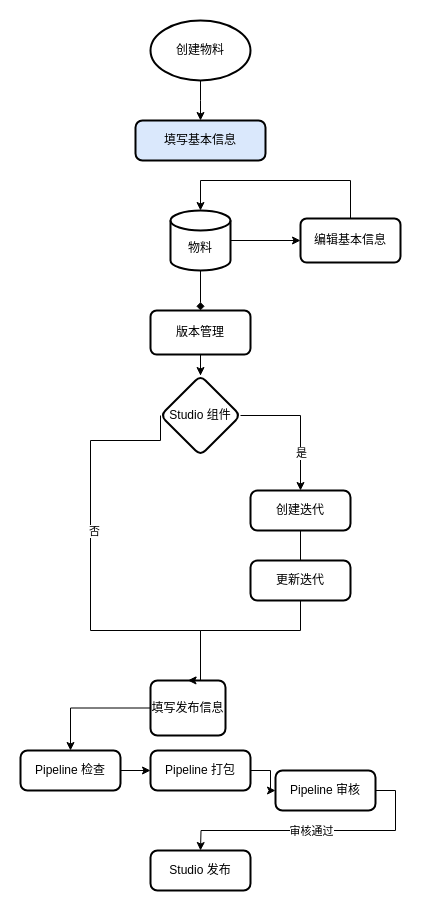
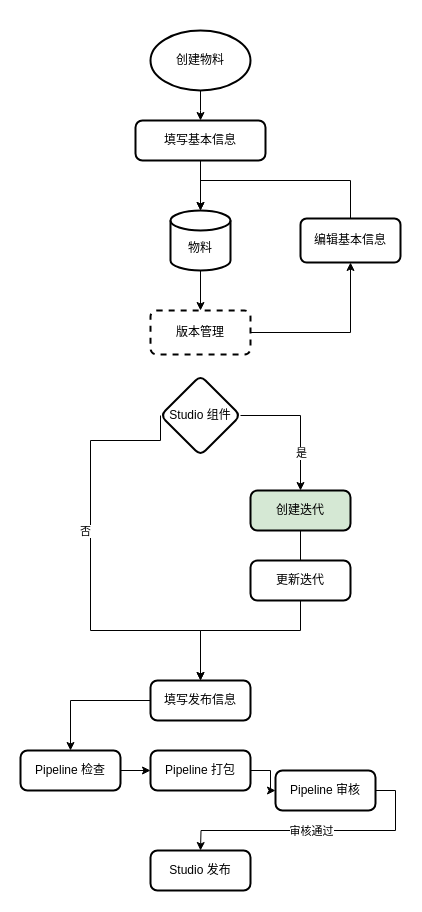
node "创建物料": moved (201, 51) -> (201, 61)
node "填写基本信息": fillcolor #dae8fc -> #ffffff
edge "填写基本信息" -> "物料": added
edge "物料" -> "编辑基本信息": removed
edge "物料" -> "版本管理": arrowhead diamond -> classic
node "版本管理": style solid -> dashed
edge "版本管理" -> "Studio 组件": now "版本管理" -> "编辑基本信息"
node "创建迭代": fillcolor #ffffff -> #d5e8d4
node "填写发布信息": size 75x55 -> 100x40
